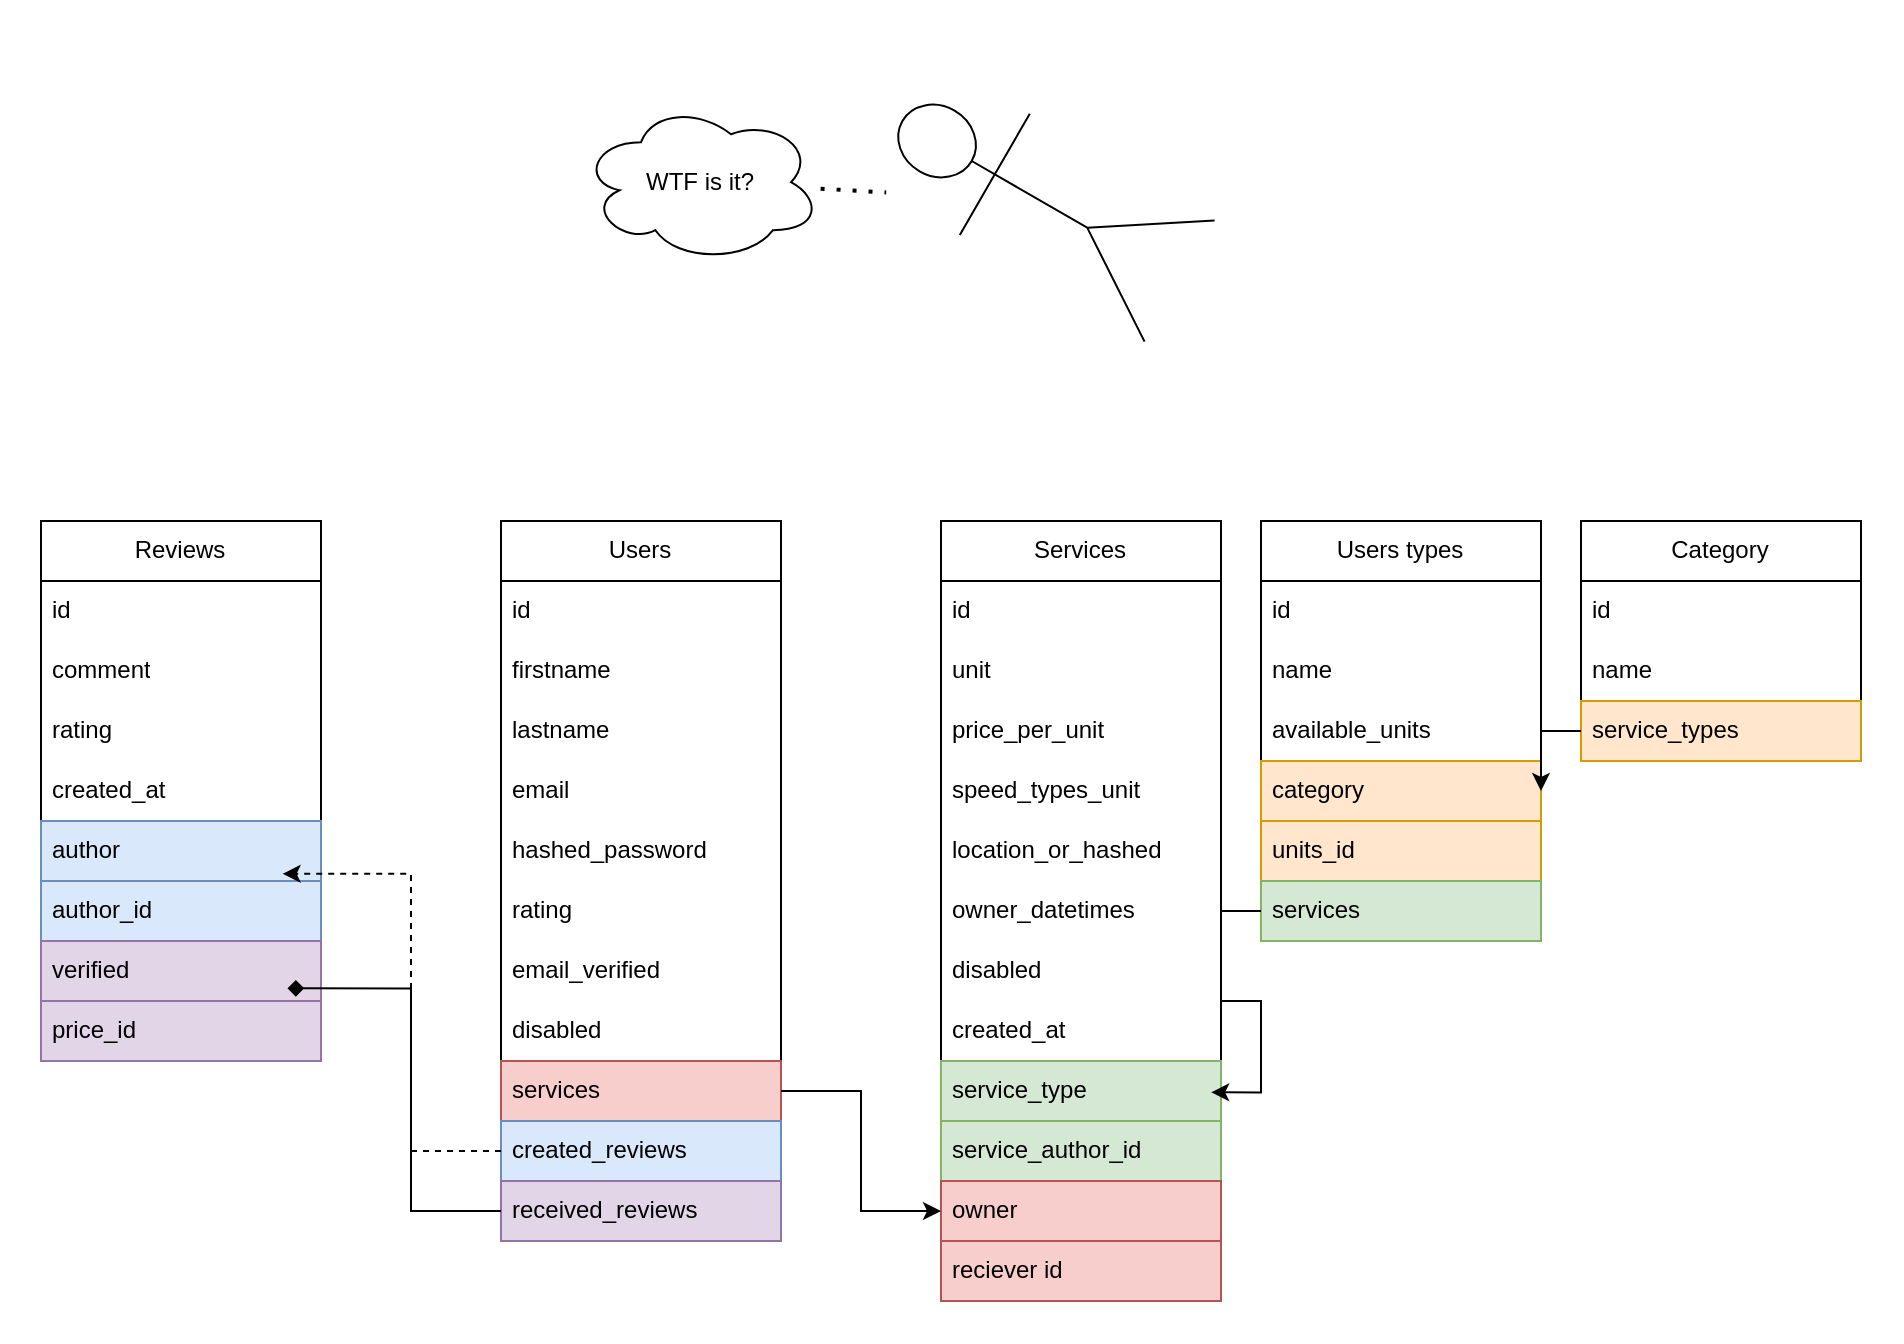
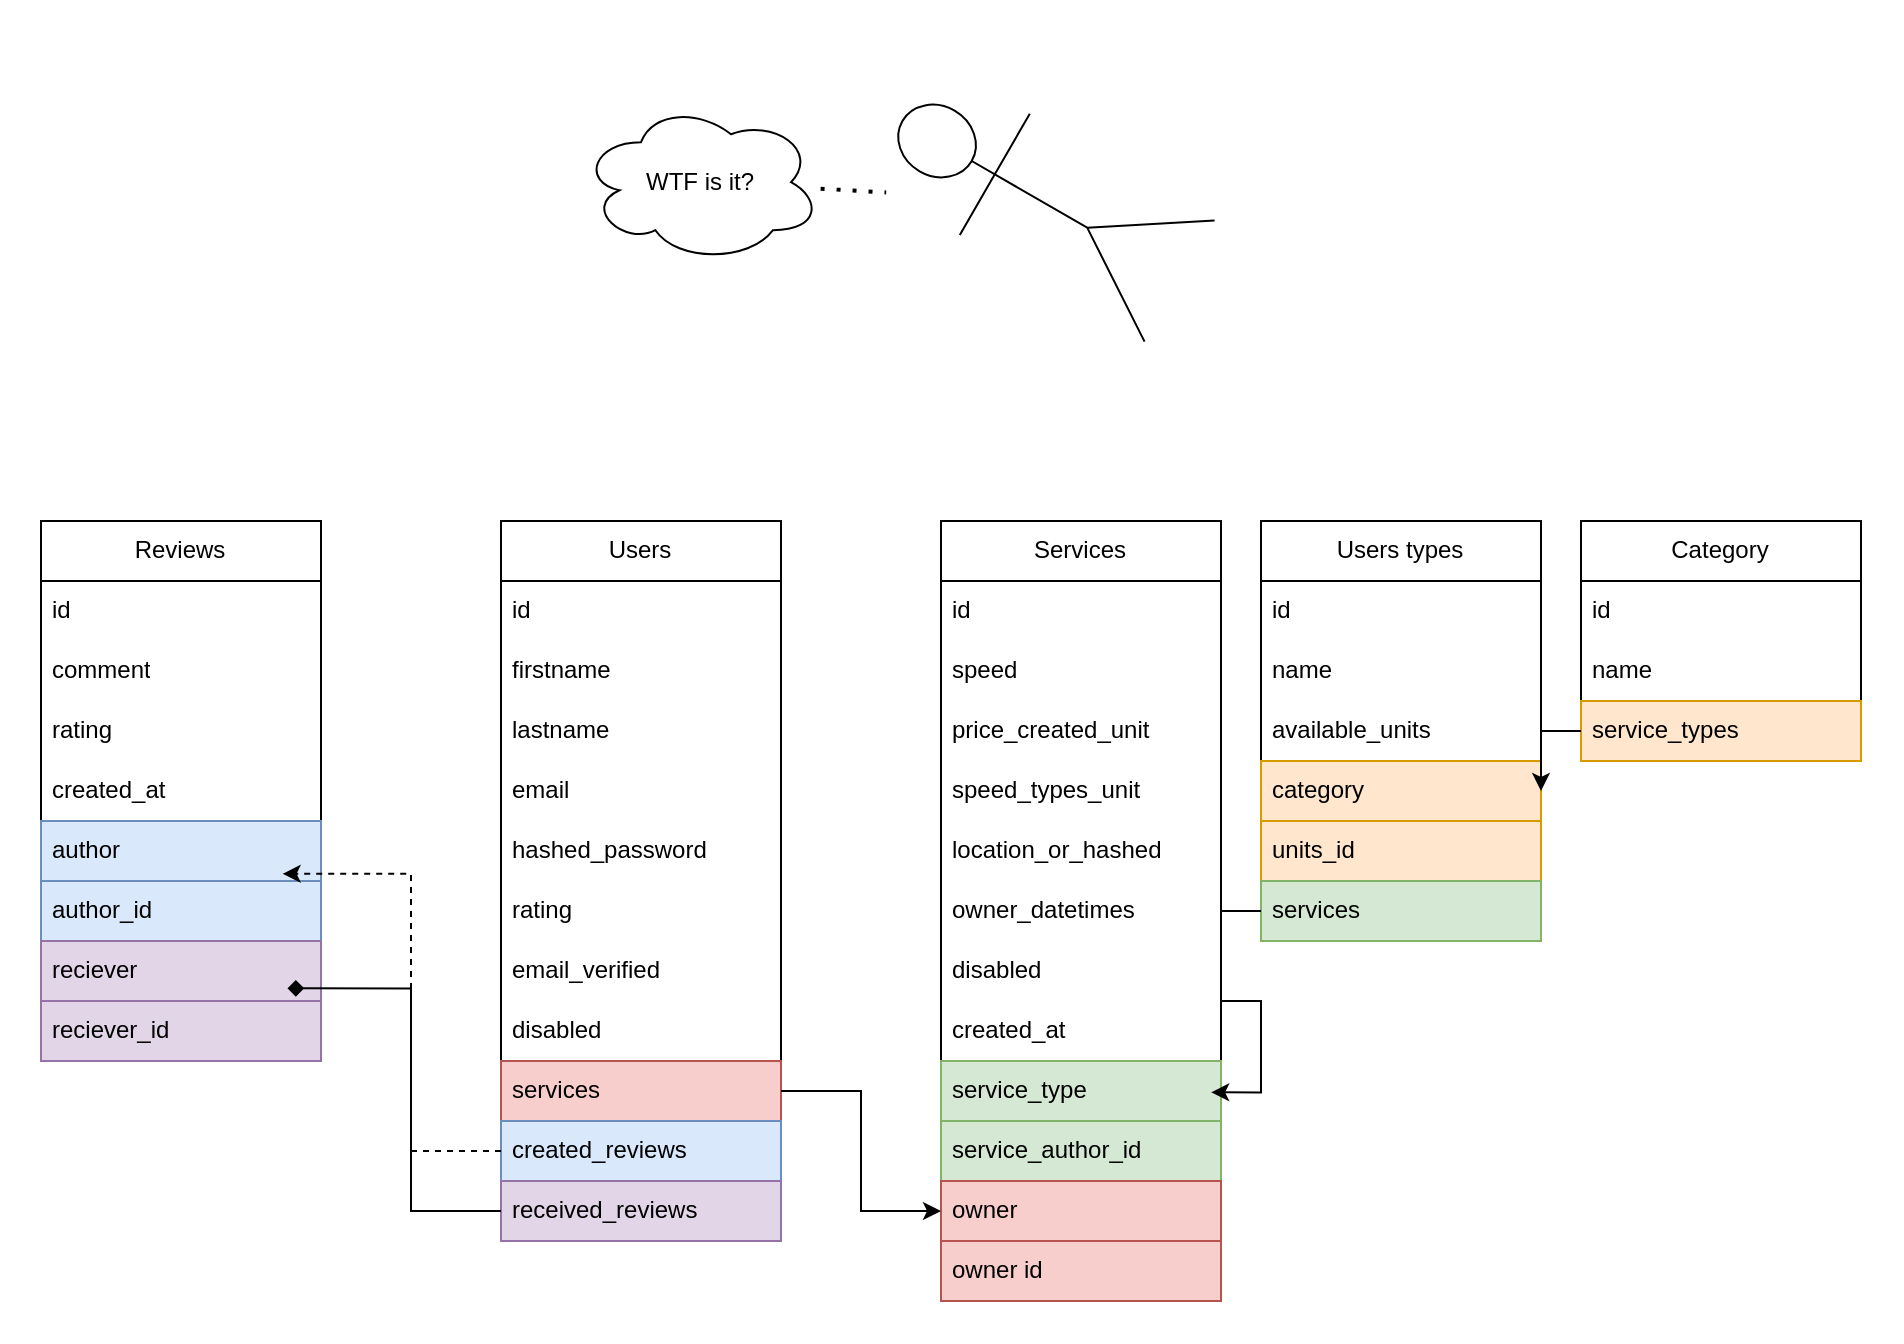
node "unit": label "unit" -> "speed"
node "price_per_unit": label "price_per_unit" -> "price_created_unit"
node "verified": label "verified" -> "reciever"
node "price_id": label "price_id" -> "reciever_id"
node "reciever id": label "reciever id" -> "owner id"
